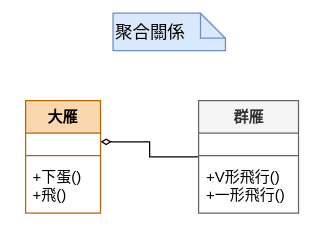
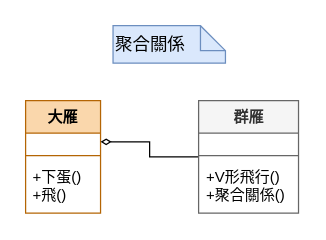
node "聚合關係": moved (169, 32) -> (169, 44)
node "+V形飛行() +一形飛行()": label "+V形飛行() +一形飛行()" -> "+V形飛行() +聚合關係()"
